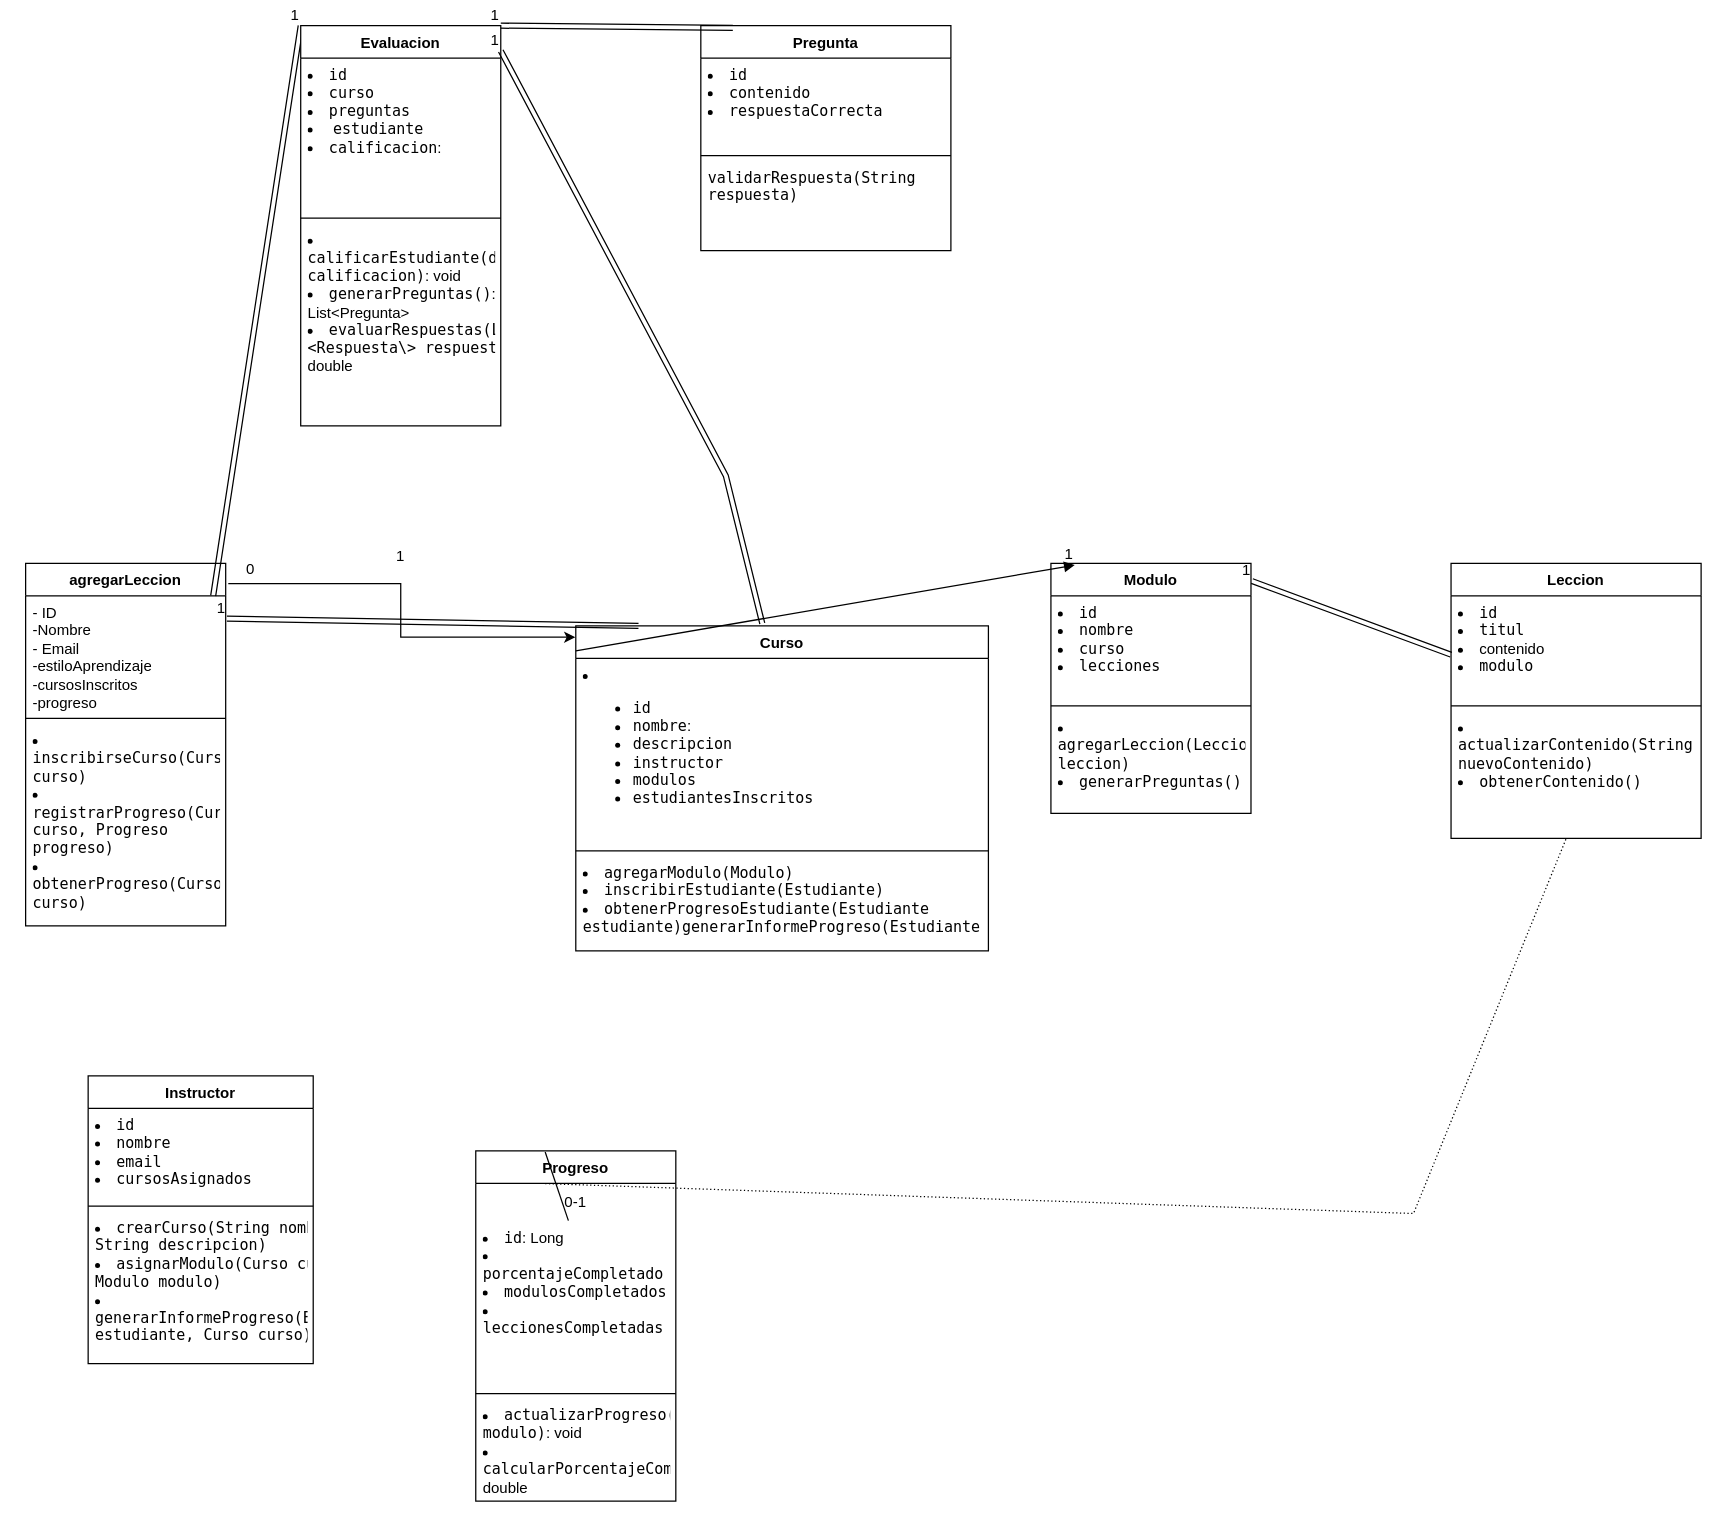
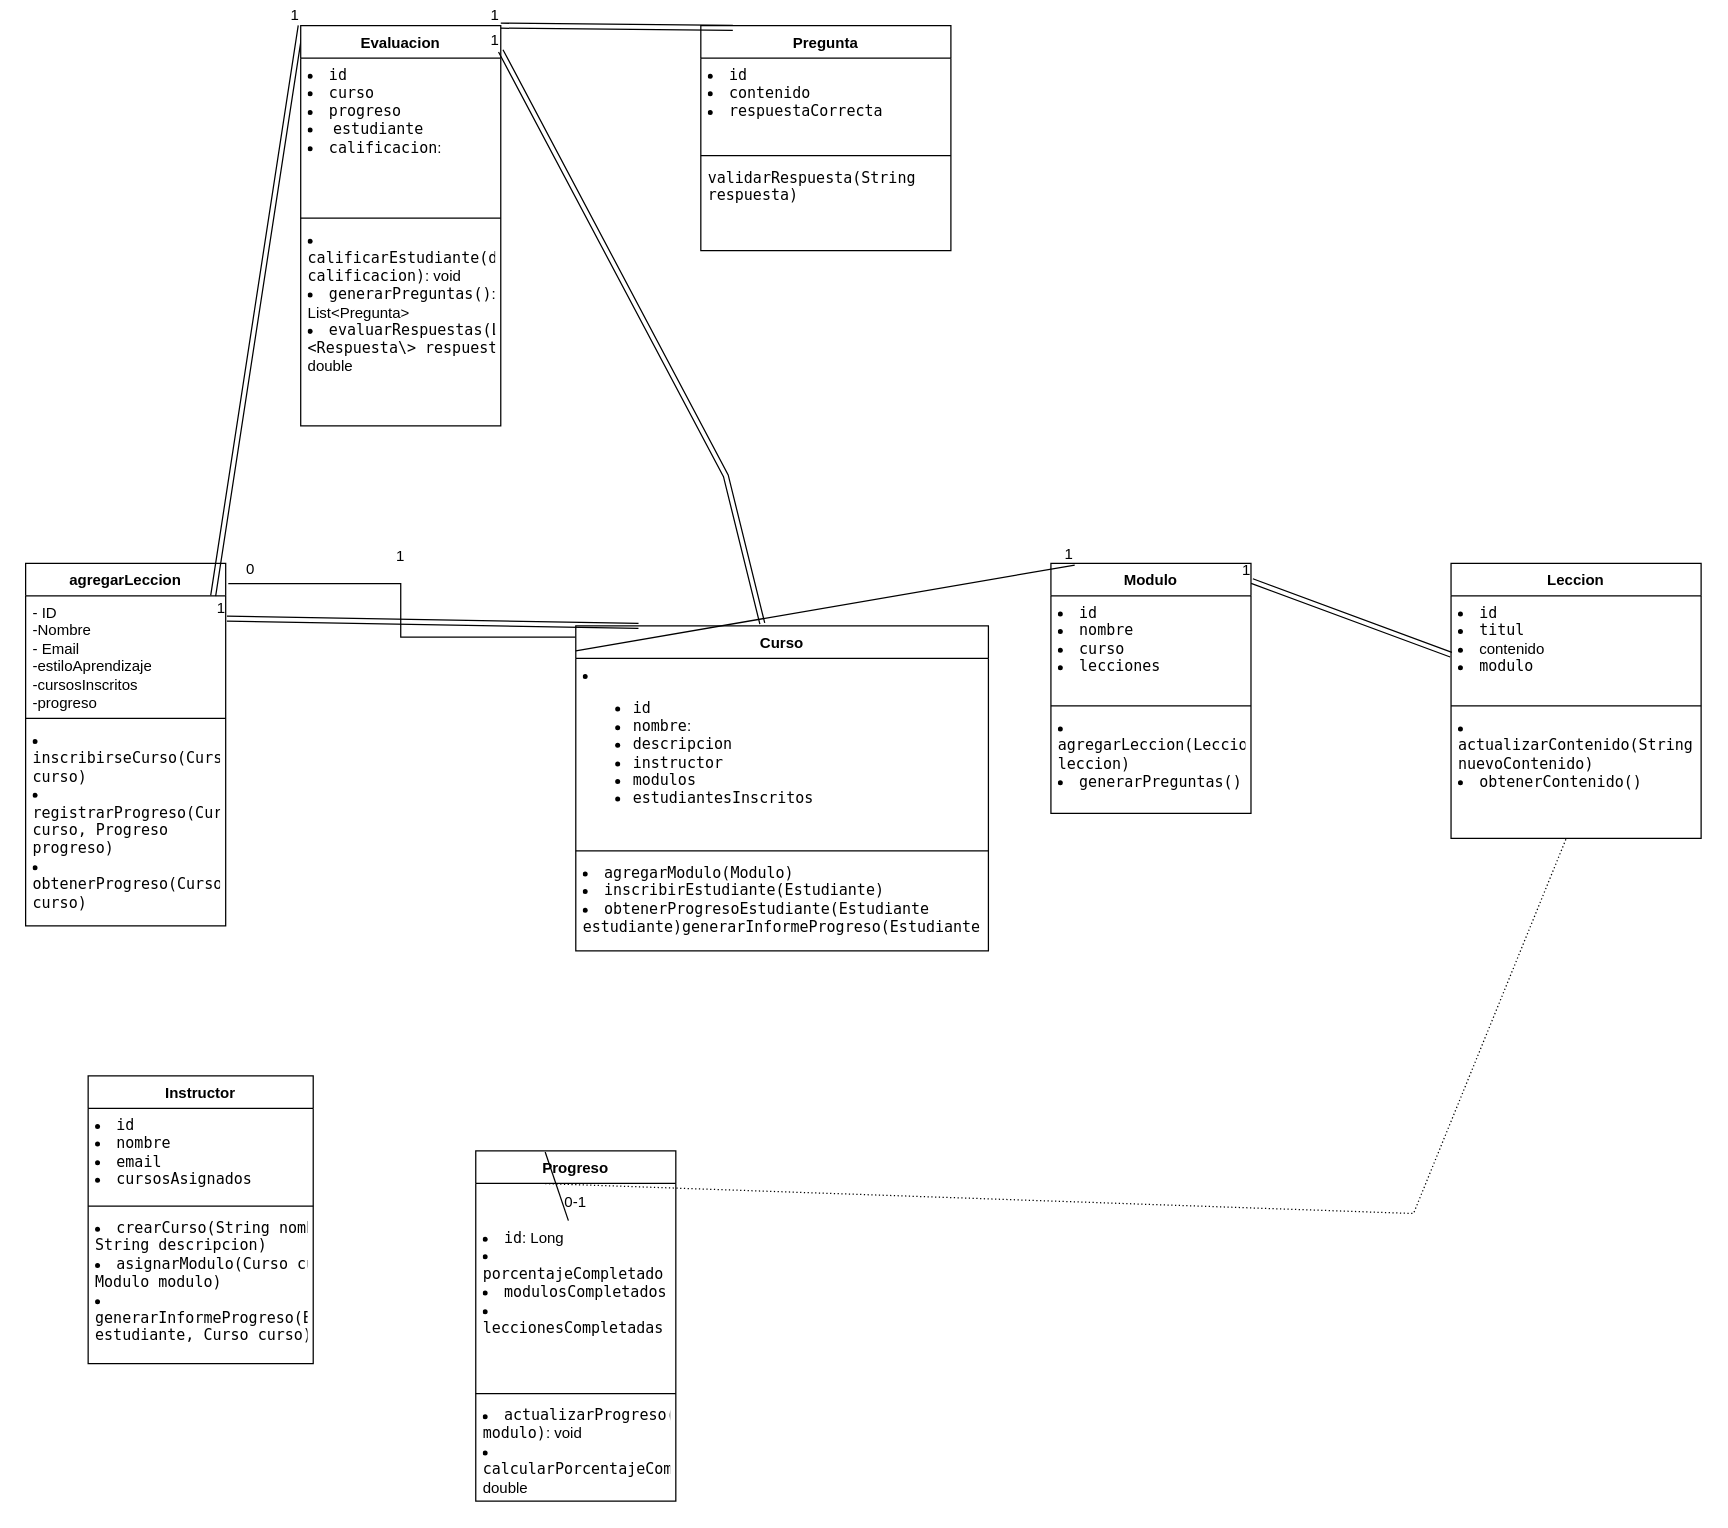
node "id curso preguntas estudiante calificacion:": label "id curso preguntas estudiante calificacion:" -> "id curso progreso estudiante calificacion:"
edge "Curso" -> "Modulo": arrowhead block -> none
edge "agregarLeccion" -> "Curso": arrowhead classic -> none
